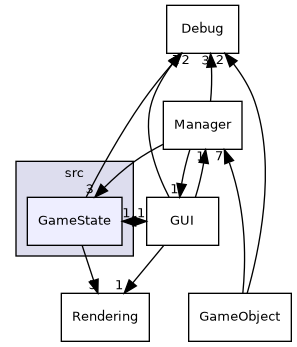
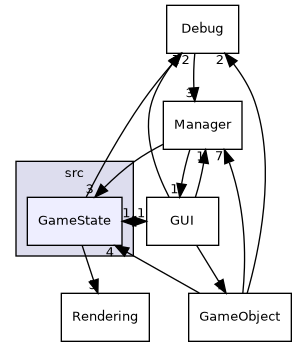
edge "Manager" -> "Debug": reversed
edge "GUI" -> "Rendering": now "GUI" -> "GameObject"
edge "GameObject" -> "GameState": added
